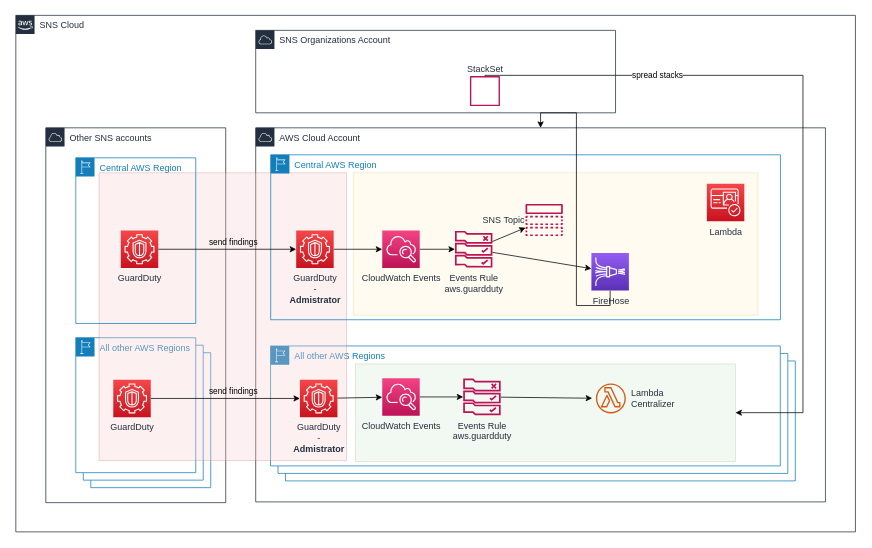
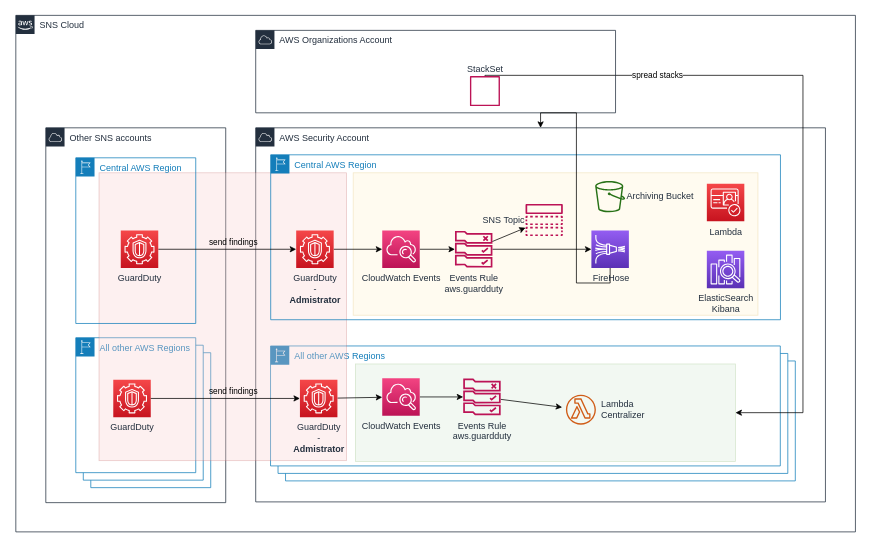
node "SNS Organizations Account": label "SNS Organizations Account" -> "AWS Organizations Account"
node "AWS Cloud Account": label "AWS Cloud Account" -> "AWS Security Account"
node "Archiving Bucket": added
node "ElasticSearch Kibana": added
node "FireHose": moved (610, 272) -> (610, 249)
node "Lambda Centralizer": moved (611, 399) -> (581, 410)
